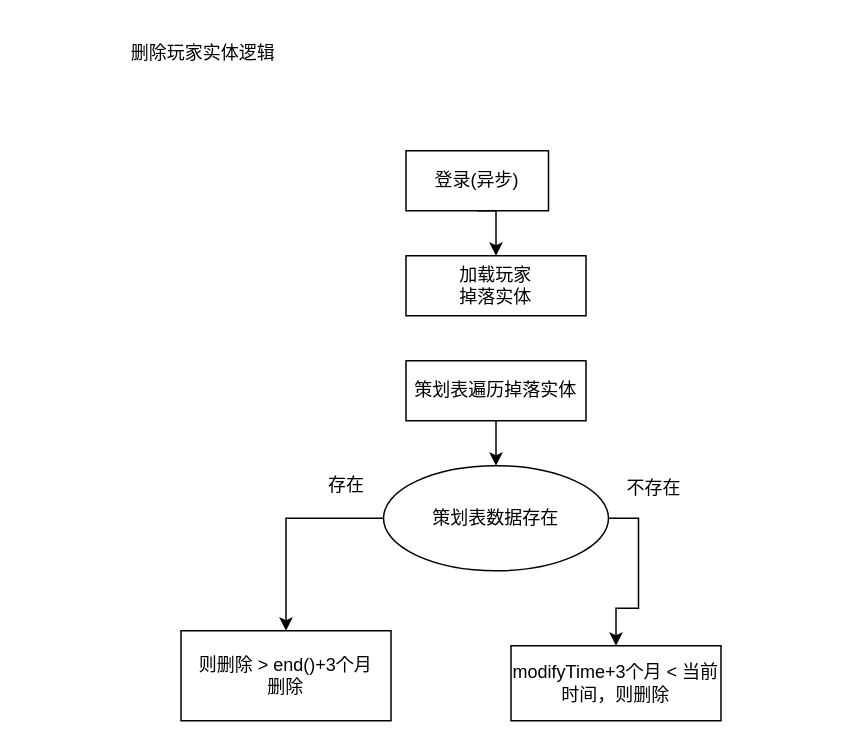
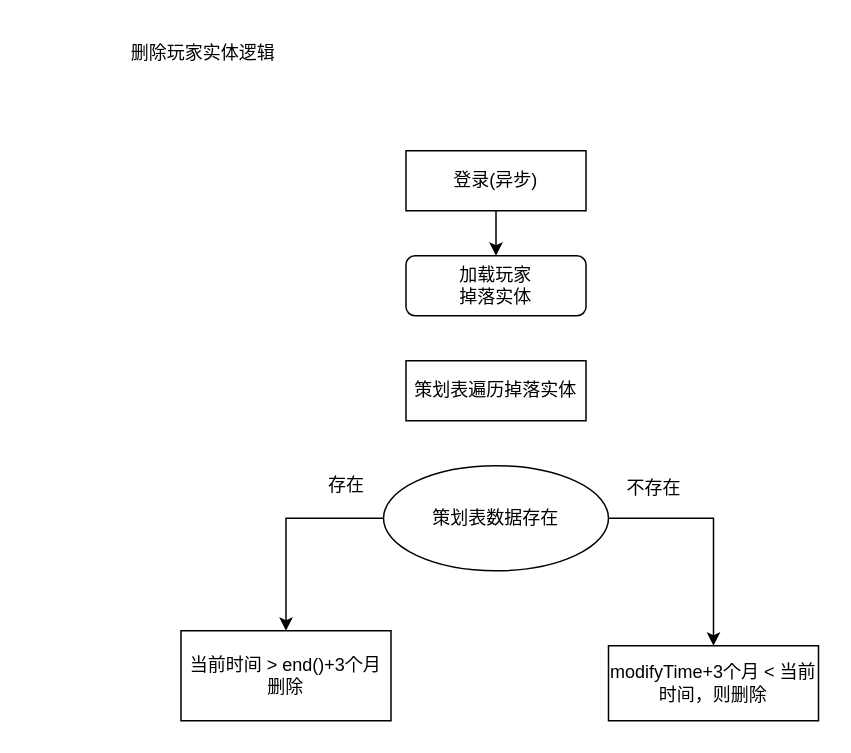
node "登录(异步)": size 143x60 -> 180x60
node "加载玩家 掉落实体": shape rectangle -> rounded rectangle
edge "策划表遍历掉落实体" -> "策划表数据存在": removed
node "则删除 > end()+3个月 删除": label "则删除 > end()+3个月 删除" -> "当前时间 > end()+3个月 删除"
node "modifyTime+3个月 < 当前时间，则删除": moved (616, 683) -> (713, 683)
